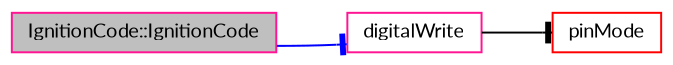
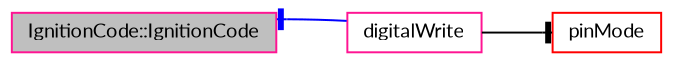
edge "IgnitionCode::IgnitionCode" -> "digitalWrite": reversed
